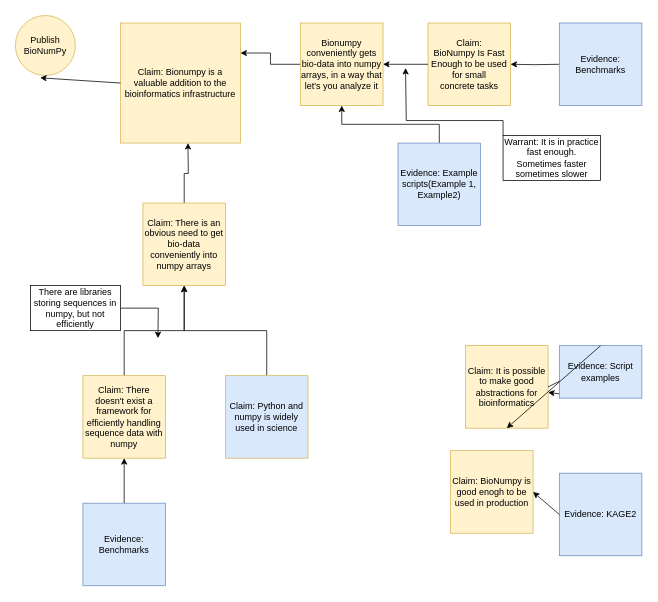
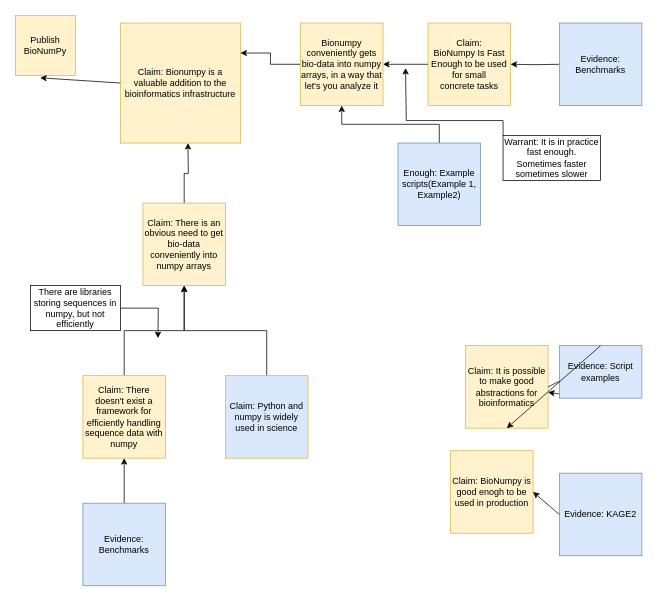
node "Publish BioNumPy": shape ellipse -> rectangle
node "Evidence: Example scripts(Example 1, Example2)": label "Evidence: Example scripts(Example 1, Example2)" -> "Enough: Example scripts(Example 1, Example2)"
